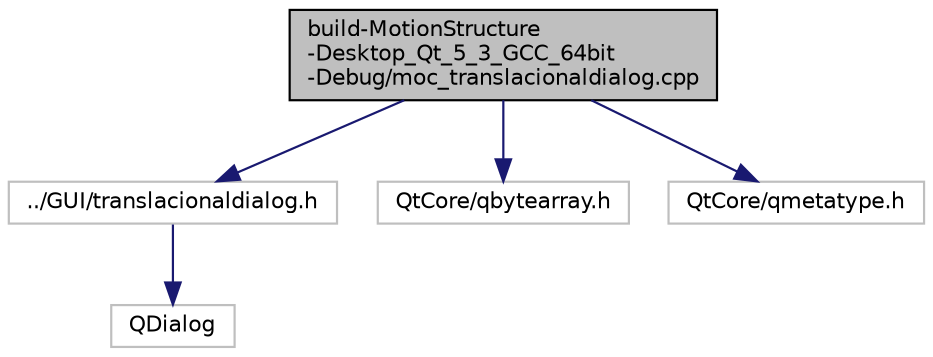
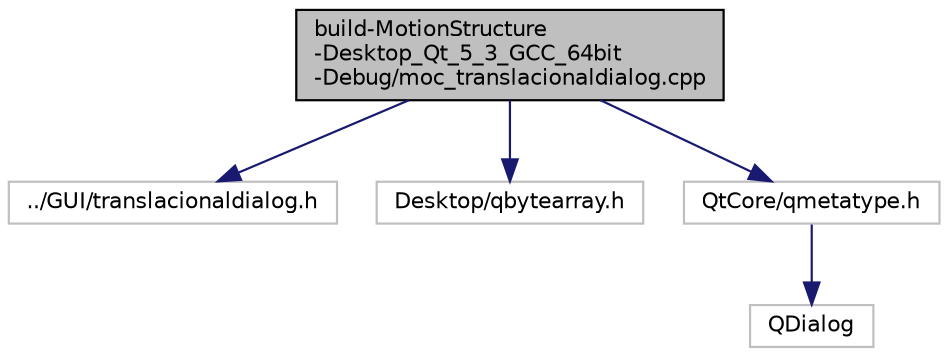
node "QtCore/qbytearray.h": label "QtCore/qbytearray.h" -> "Desktop/qbytearray.h"
edge "../GUI/translacionaldialog.h" -> "QDialog": now "QtCore/qmetatype.h" -> "QDialog"
